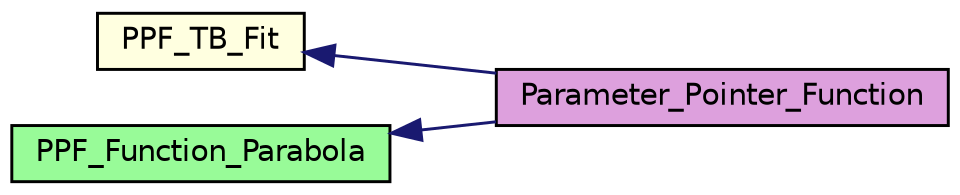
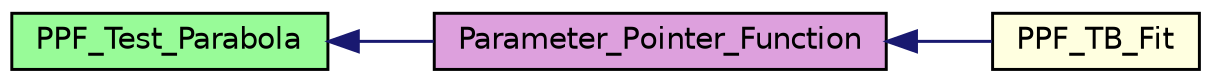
edge "Parameter_Pointer_Function" -> "PPF_TB_Fit": reversed
node "PPF_Function_Parabola": label "PPF_Function_Parabola" -> "PPF_Test_Parabola"
